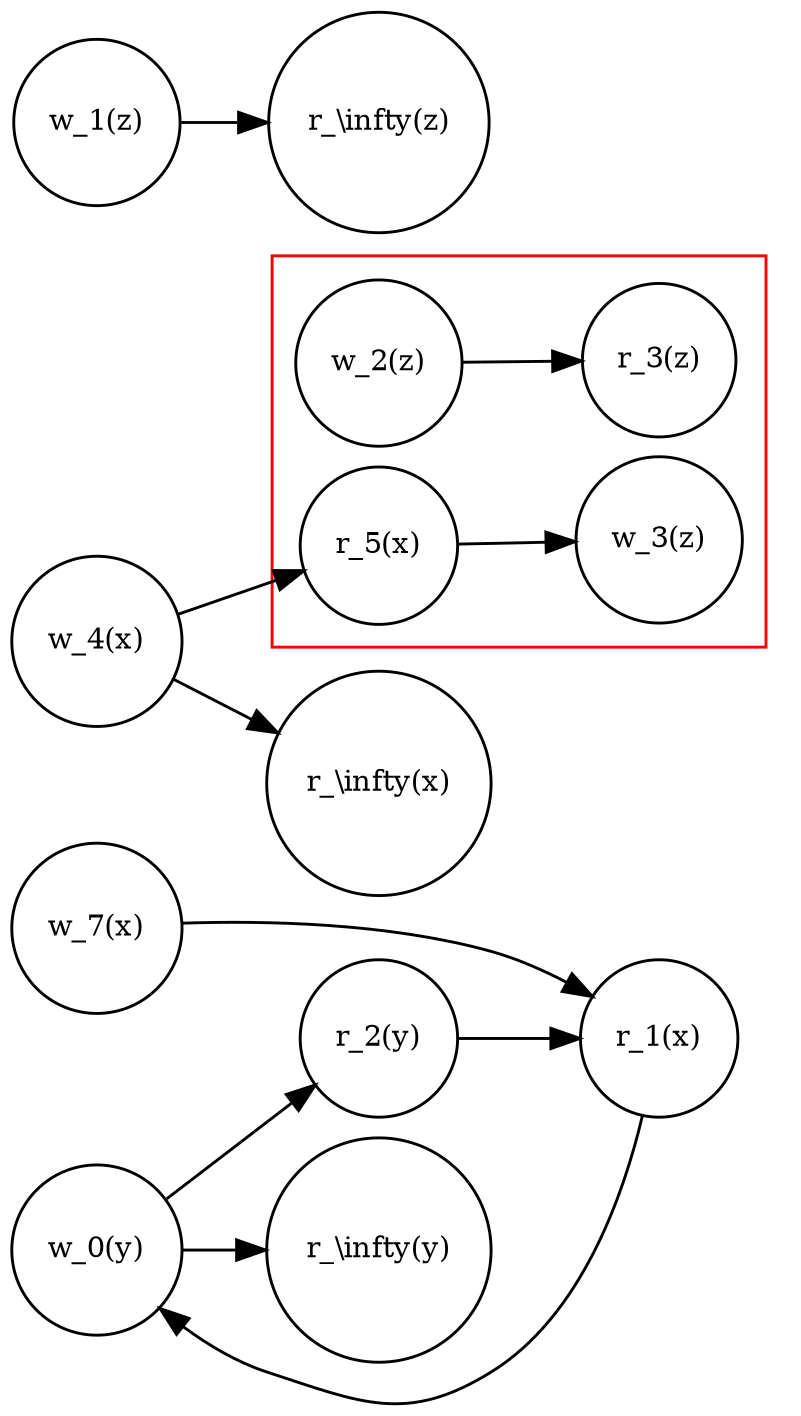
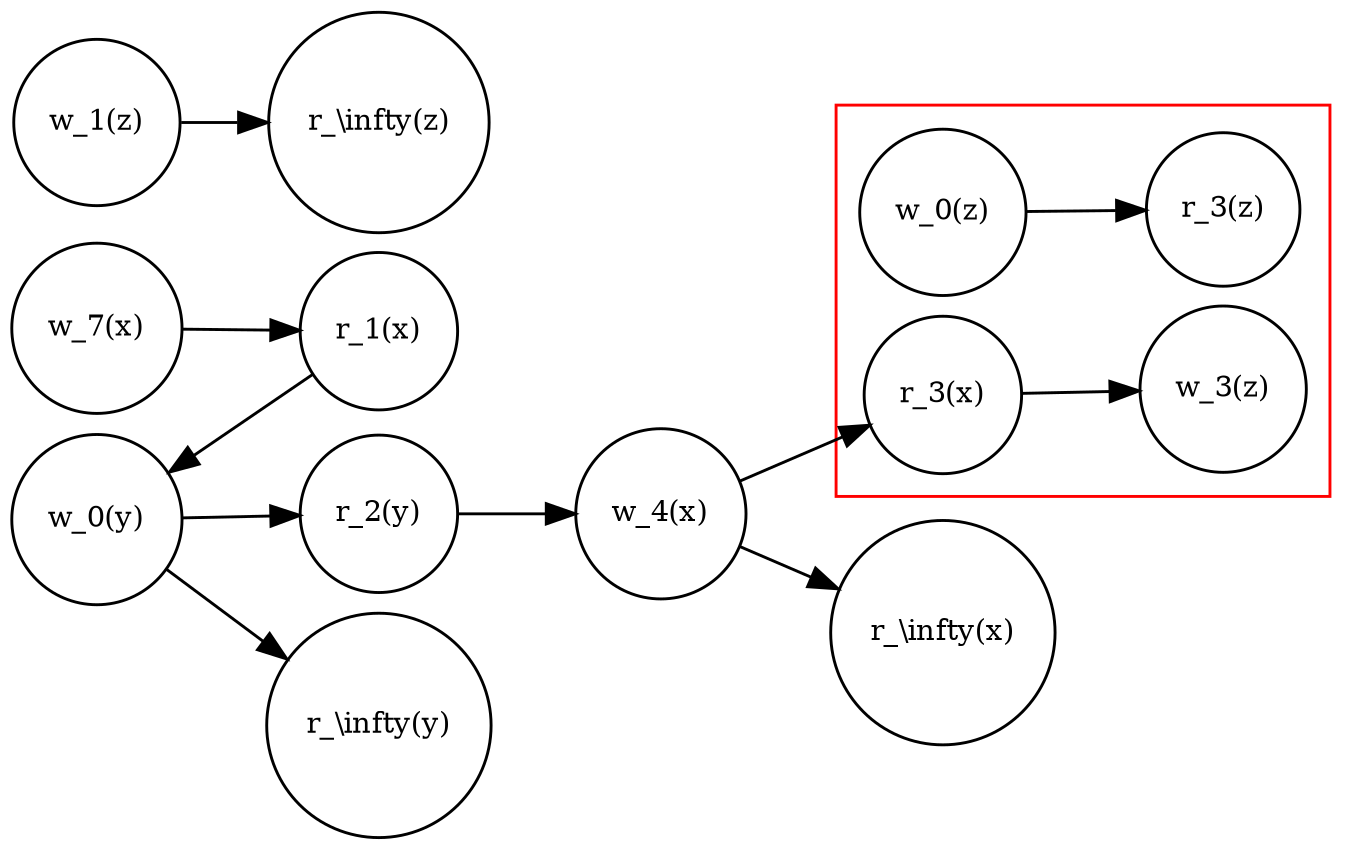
node "w_2(z)": label "w_2(z)" -> "w_0(z)"
node "r_5(x)": label "r_5(x)" -> "r_3(x)"
edge "r_2(y)" -> "r_1(x)": now "r_2(y)" -> "w_4(x)"
